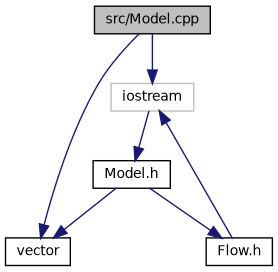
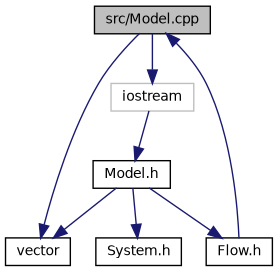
edge "Flow.h" -> "iostream": now "Flow.h" -> "src/Model.cpp"
node "System.h": added
